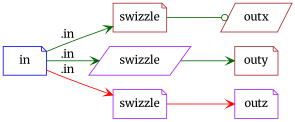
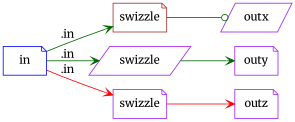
node "outx": color brown -> purple
node "outy": color brown -> purple
